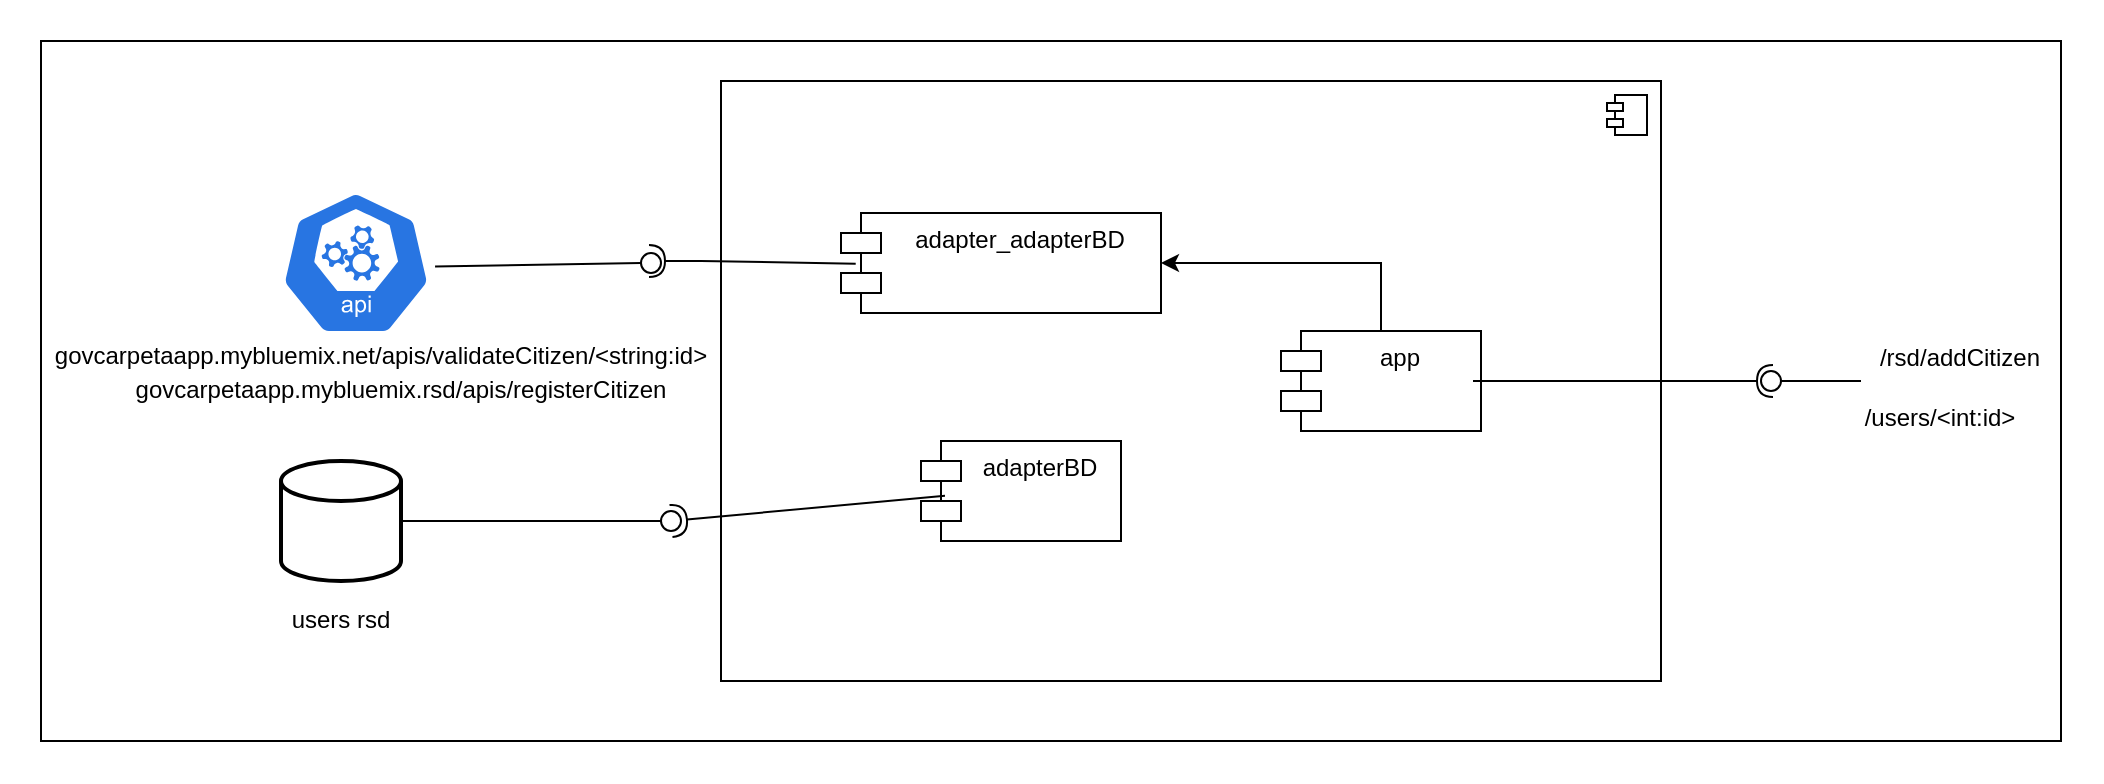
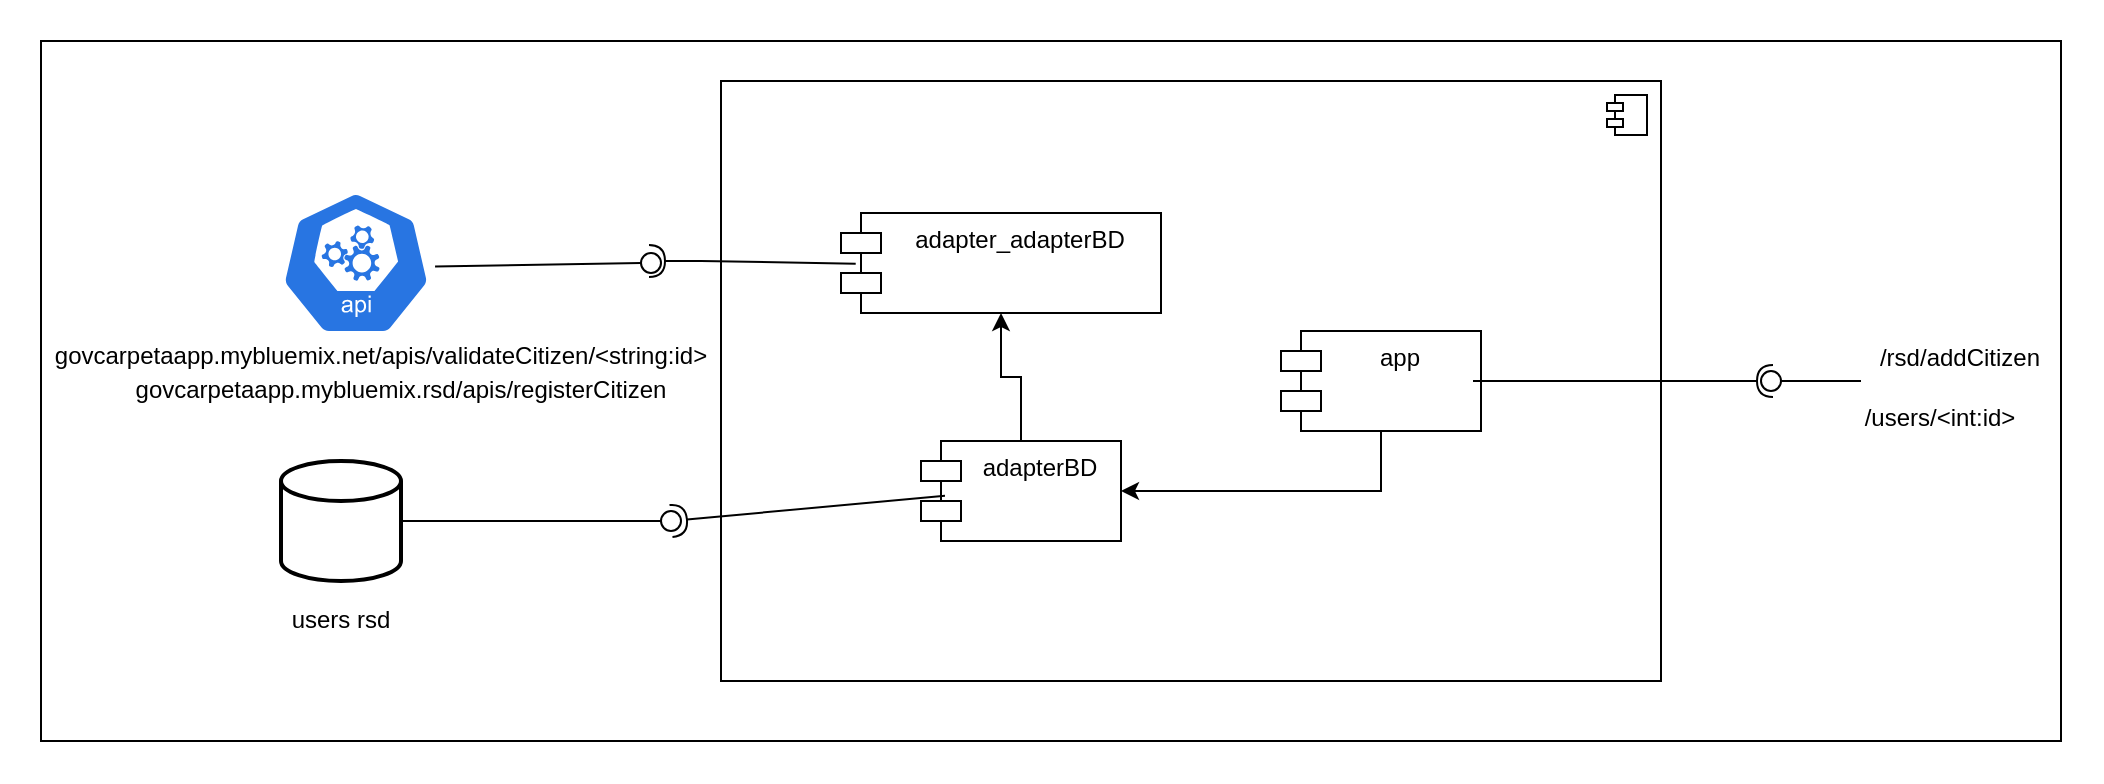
edge "app" -> "adapter_adapterBD": now "adapterBD" -> "adapter_adapterBD"
edge "app" -> "adapterBD": added
